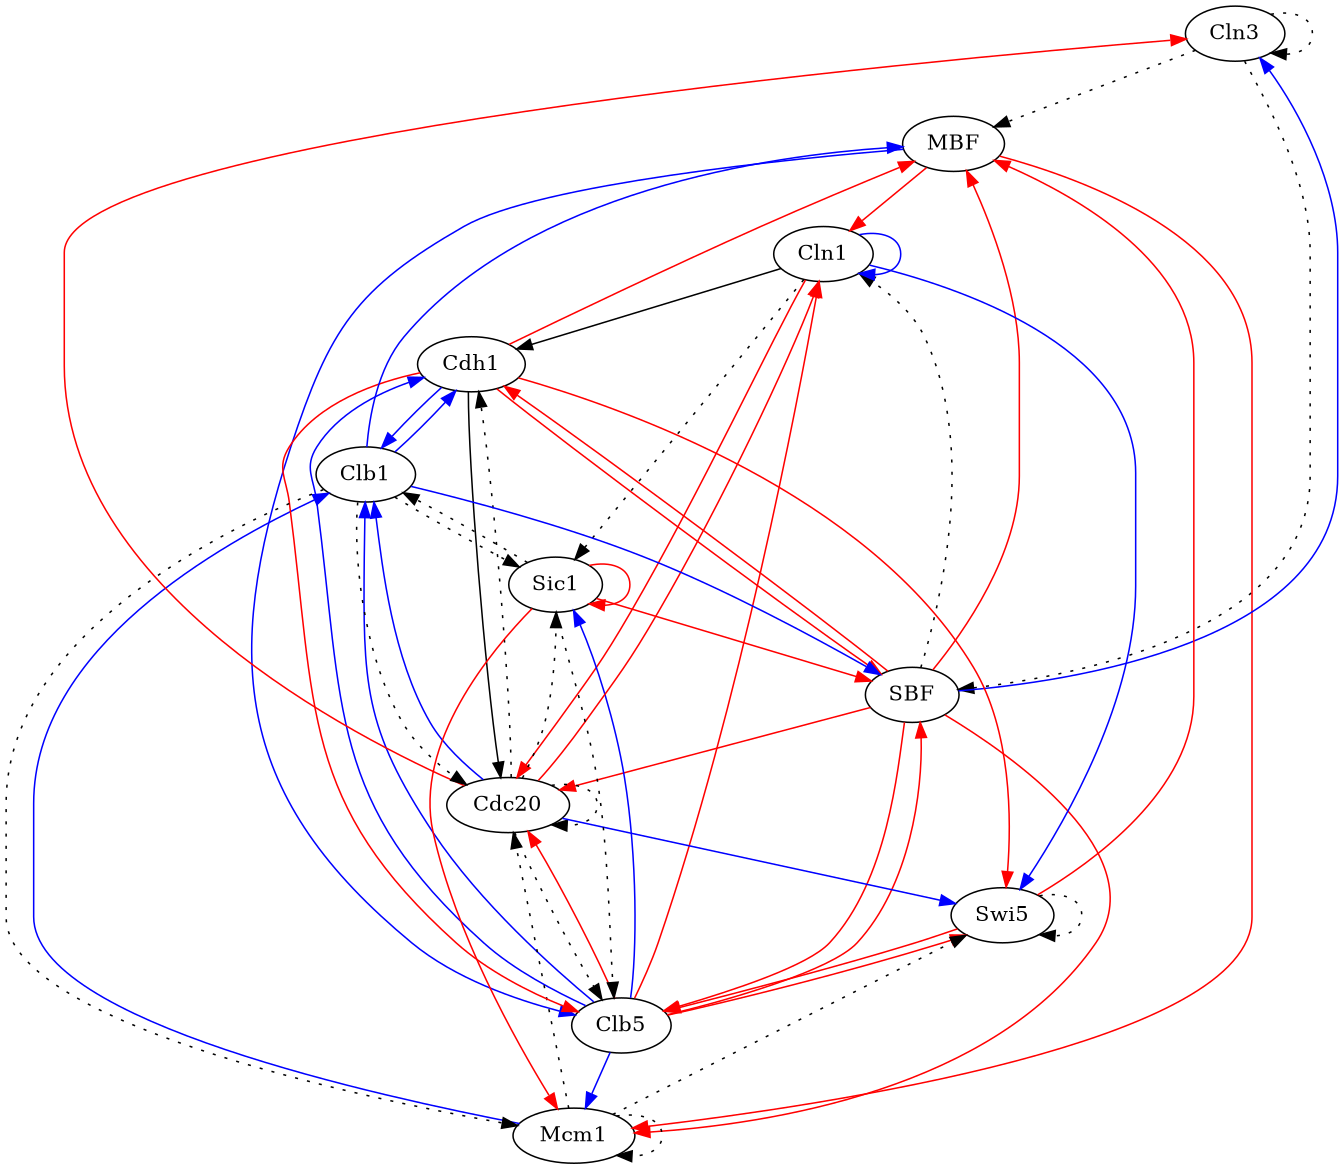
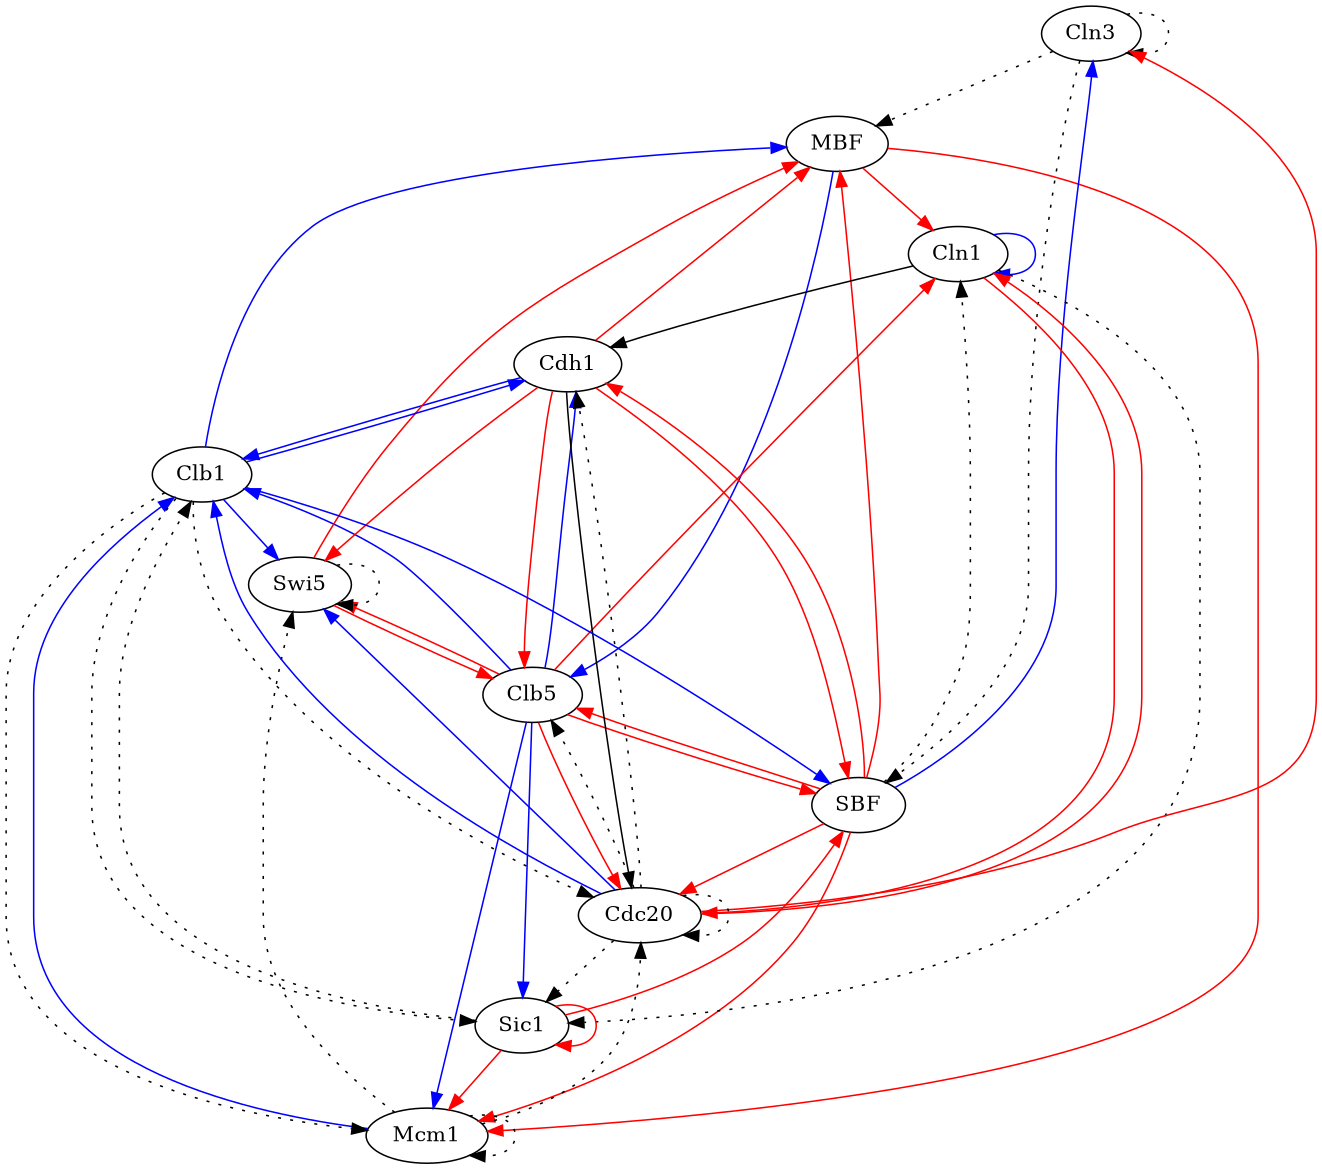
edge "Cln1" -> "Swi5": now "Clb1" -> "Swi5"
edge "Sic1" -> "Clb5": removed
